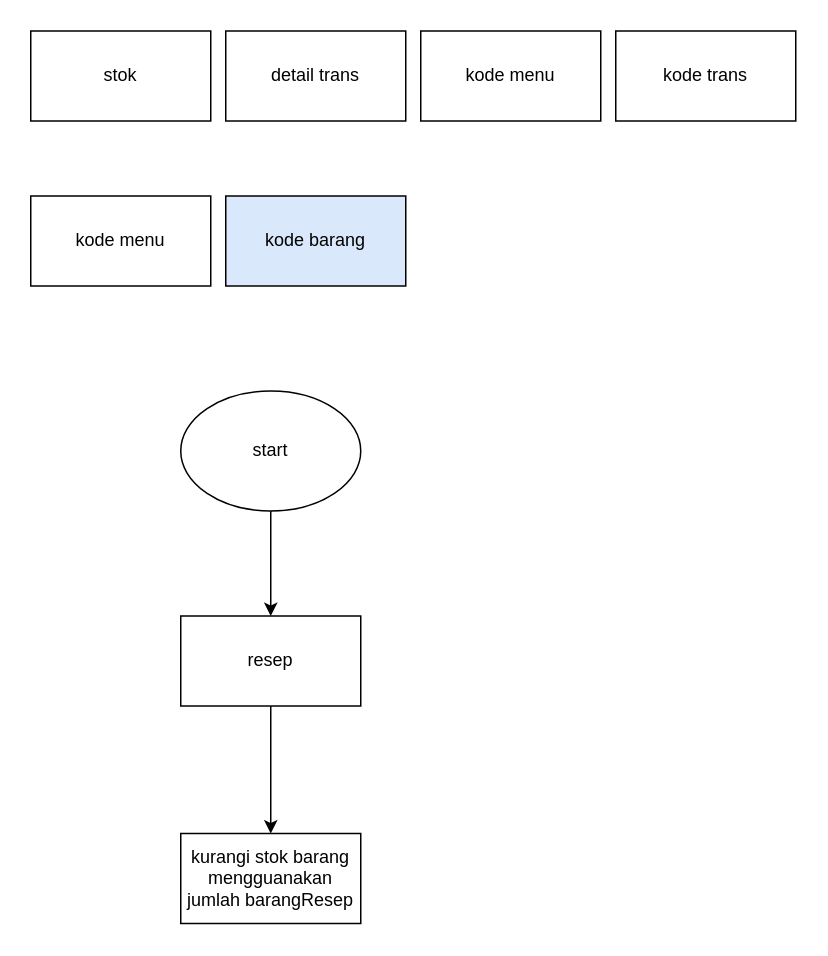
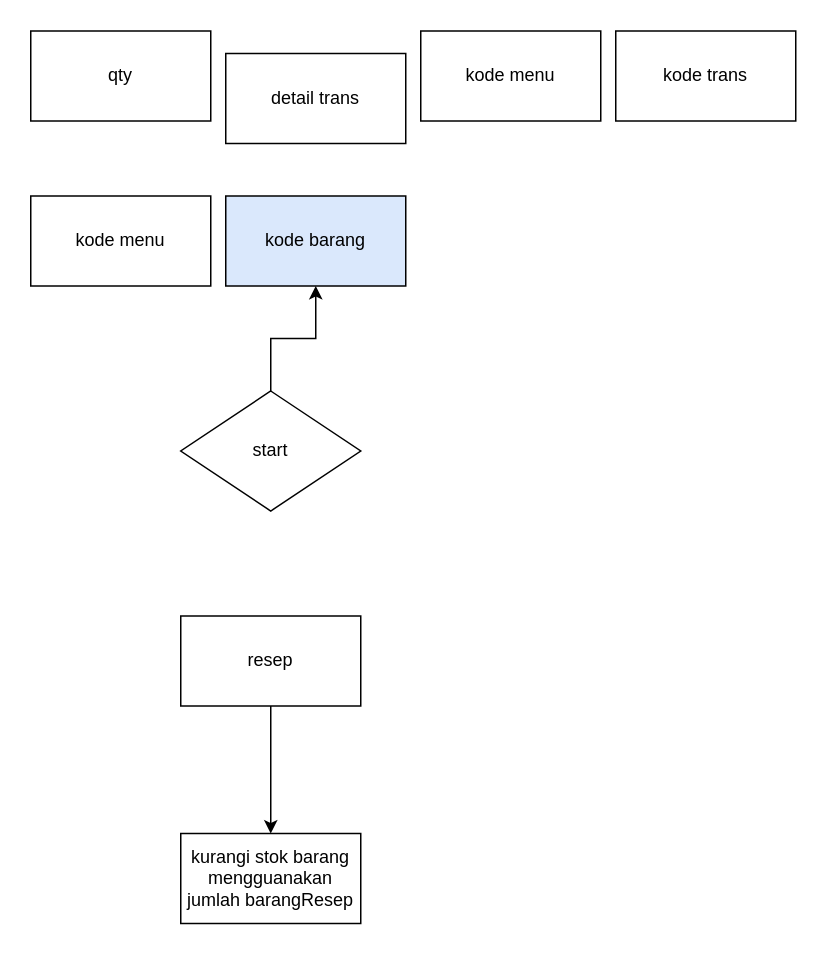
node "stok": label "stok" -> "qty"
node "detail trans": moved (316, 76) -> (316, 98)
node "start": shape ellipse -> diamond
edge "start" -> "resep": now "start" -> "kode barang"
